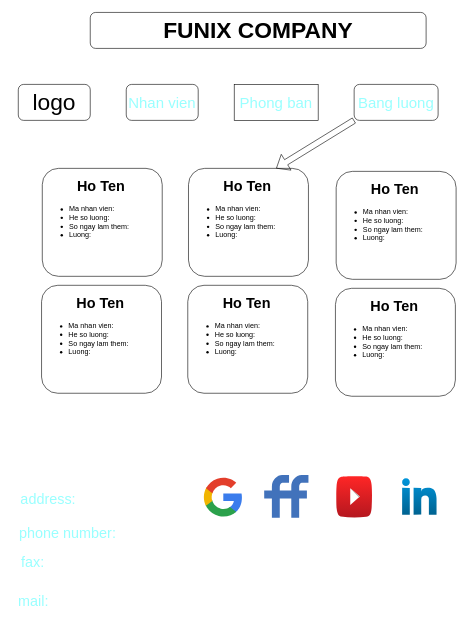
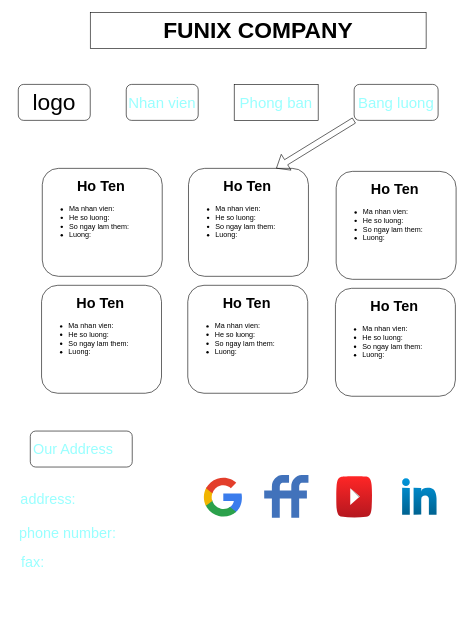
node "FUNIX COMPANY": shape rounded rectangle -> rectangle
node "Our Address": added
node "mail:": removed
